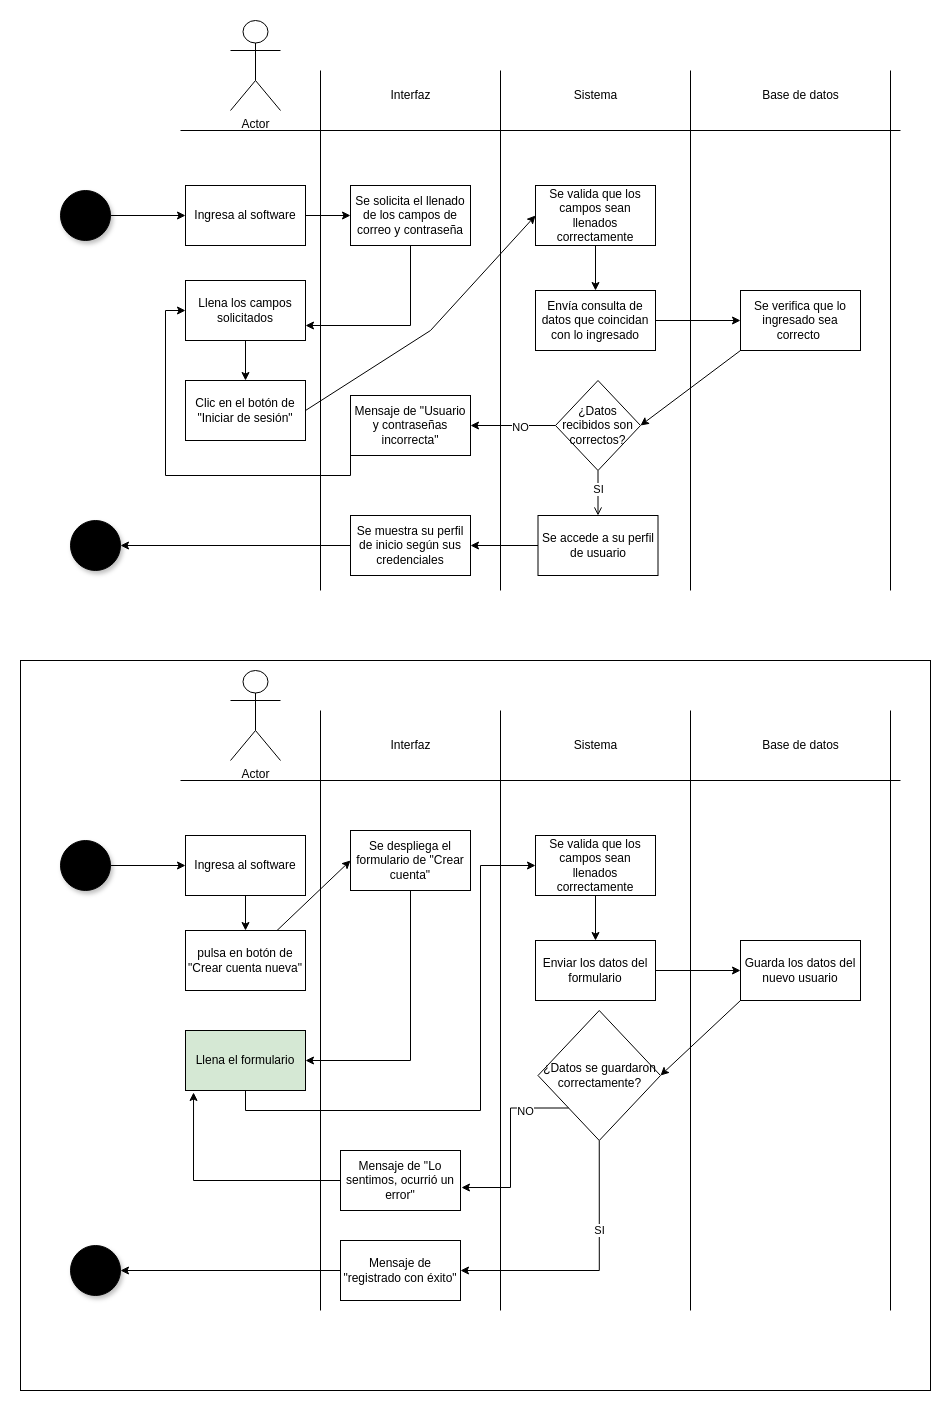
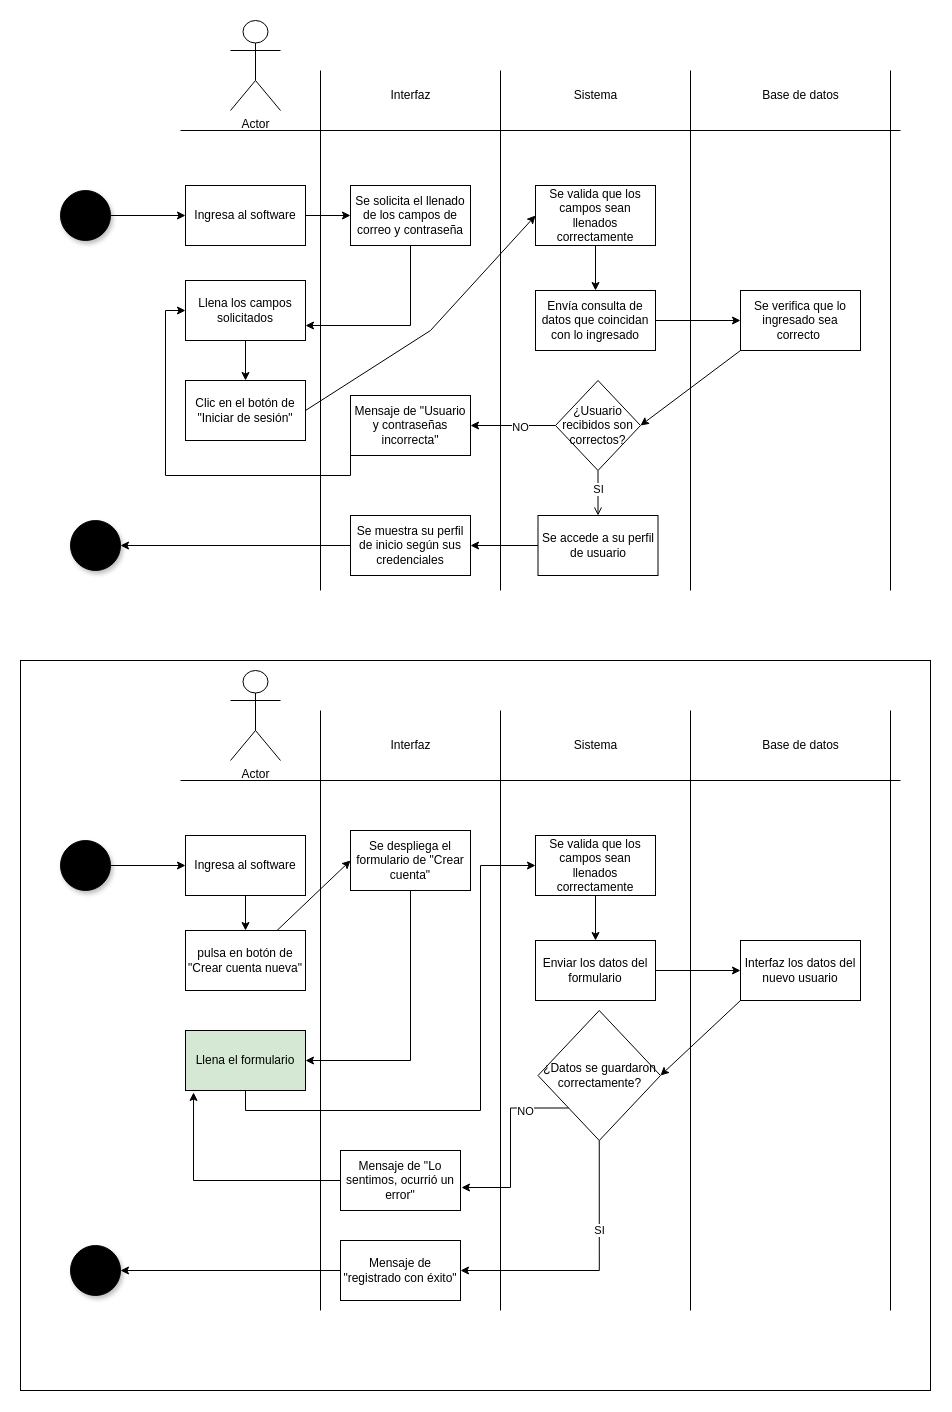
node "¿Datos recibidos son correctos?": label "¿Datos recibidos son correctos?" -> "¿Usuario recibidos son correctos?"
node "Guarda los datos del nuevo usuario": label "Guarda los datos del nuevo usuario" -> "Interfaz los datos del nuevo usuario"
